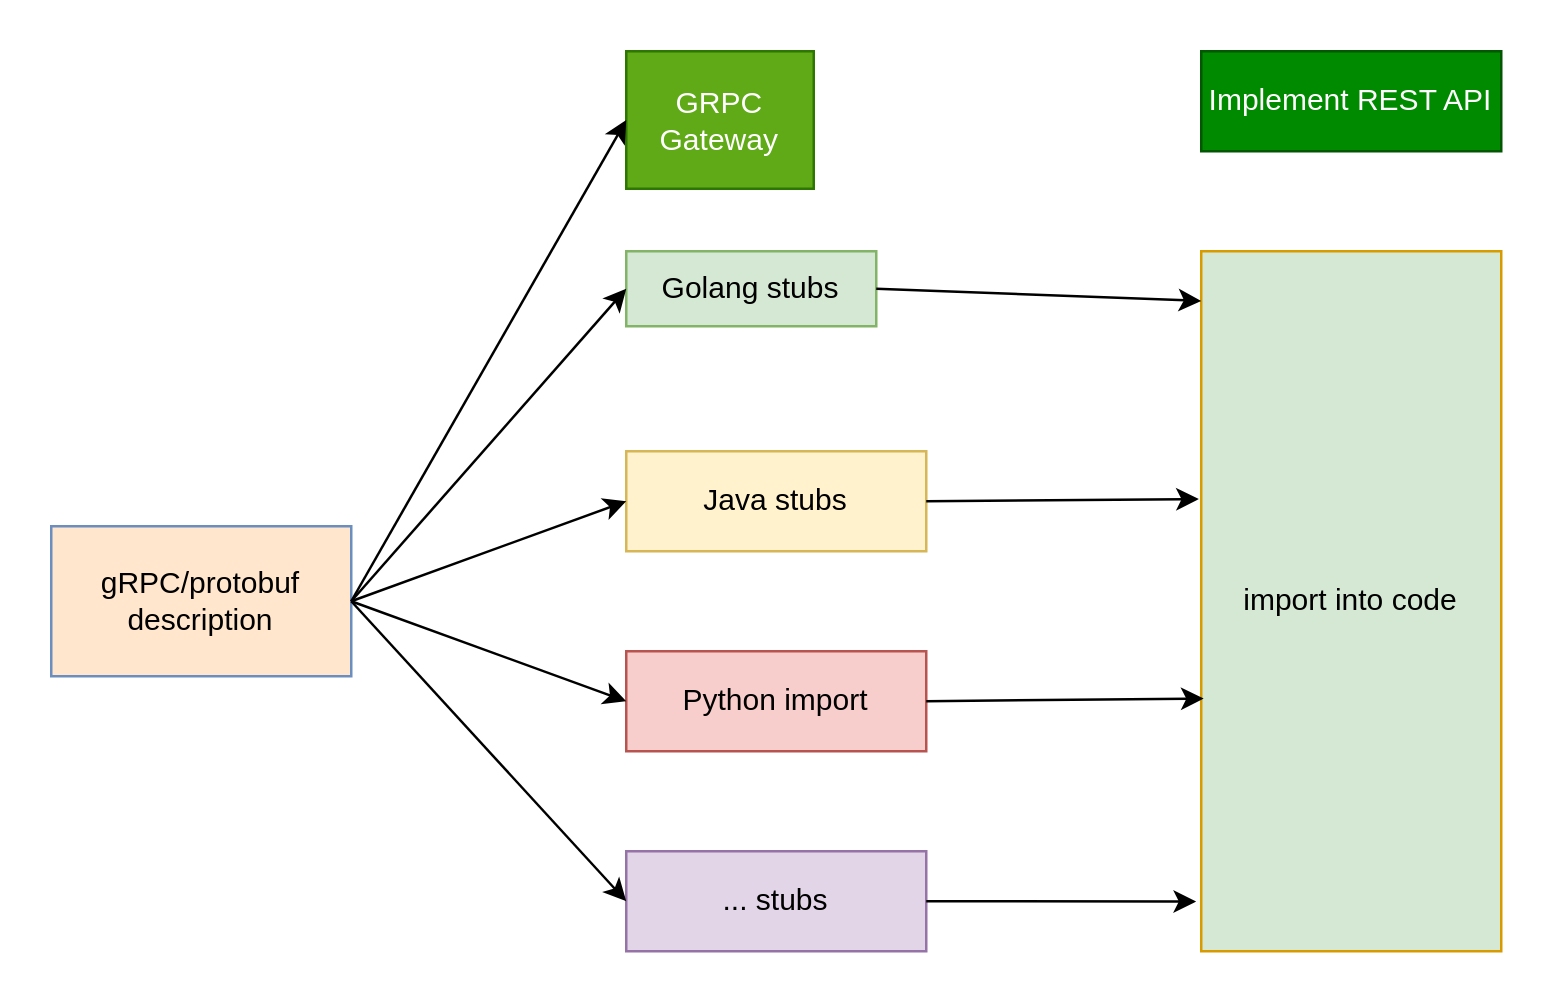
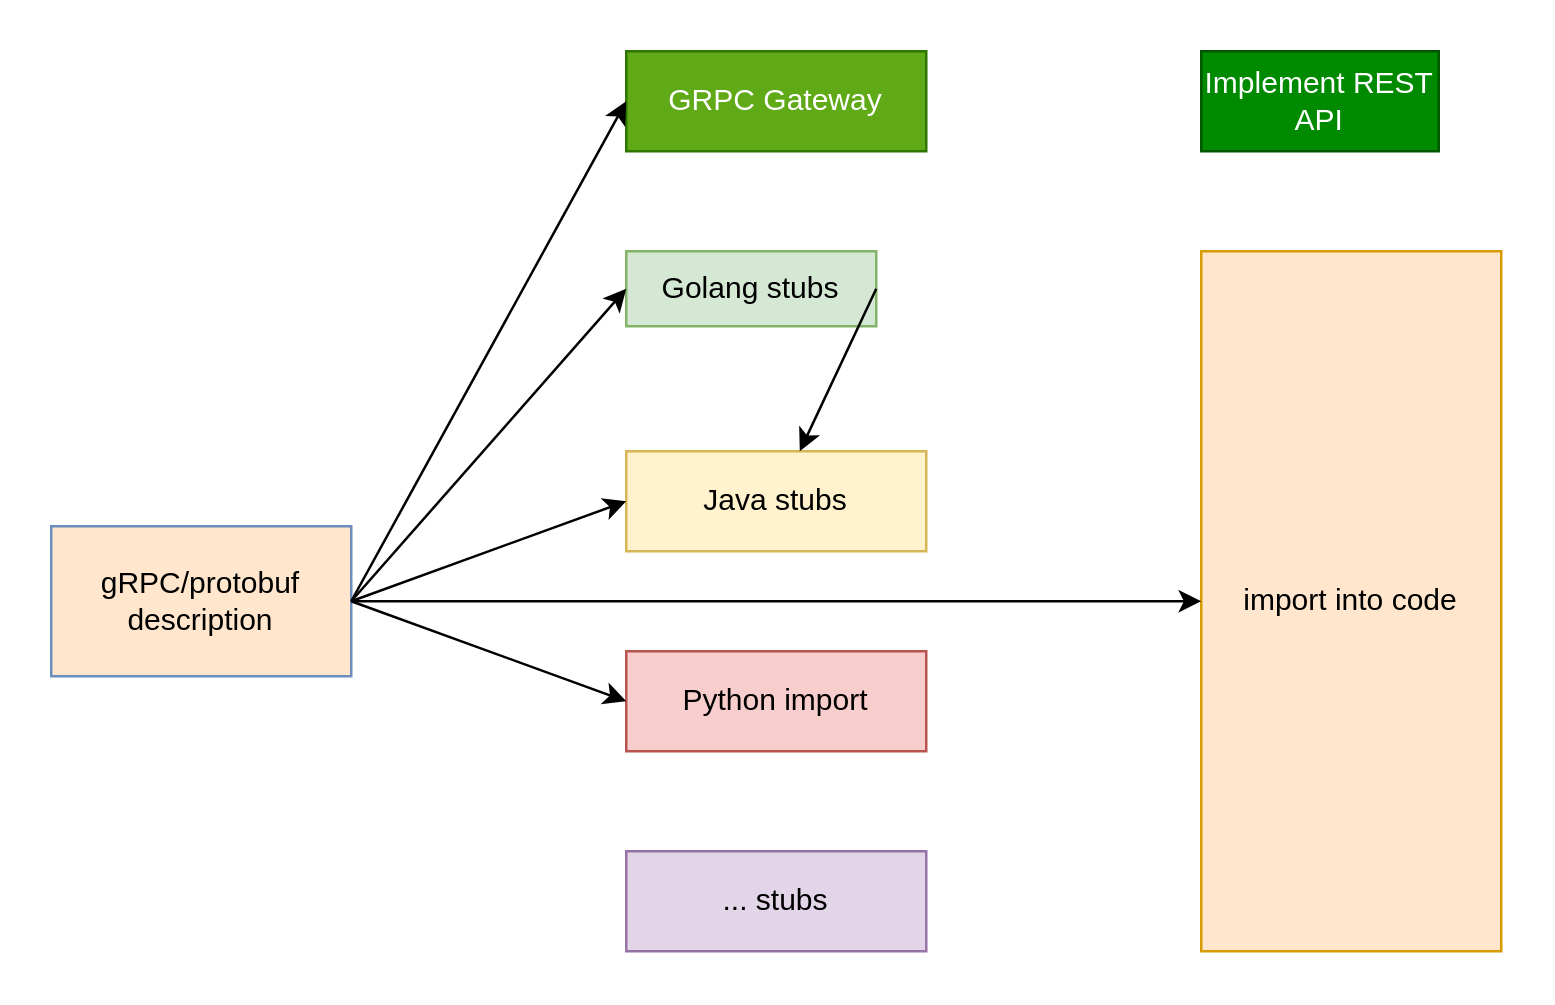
node "Implement REST API": size 300x100 -> 238x100
node "GRPC Gateway": size 188x138 -> 300x100
edge "Golang stubs" -> "import into code": now "Golang stubs" -> "Java stubs"
edge "Java stubs" -> "import into code": removed
node "import into code": fillcolor #d5e8d4 -> #ffe6cc
edge "Python import" -> "import into code": removed
edge "gRPC/protobuf description" -> "... stubs": now "gRPC/protobuf description" -> "import into code"
edge "... stubs" -> "import into code": removed
